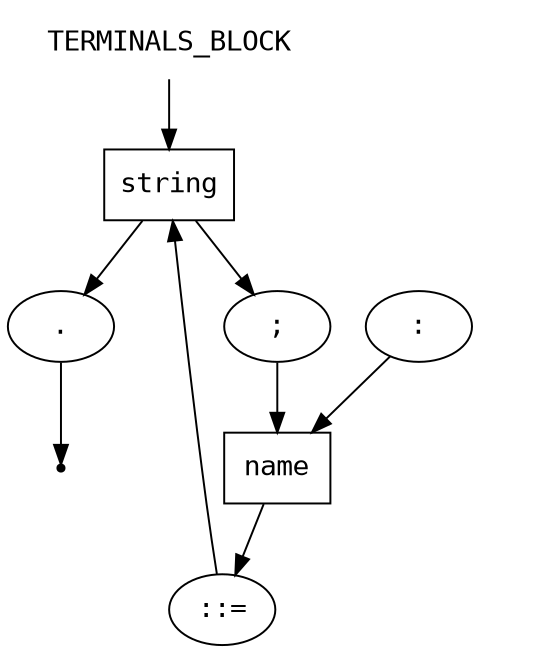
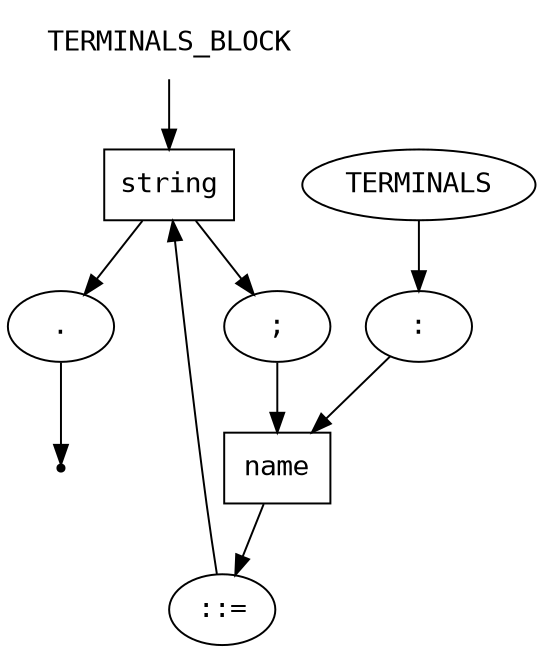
node "TERMINALS": added
